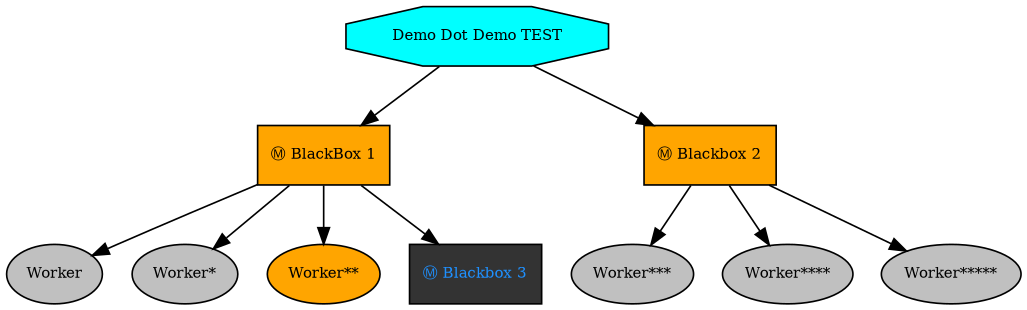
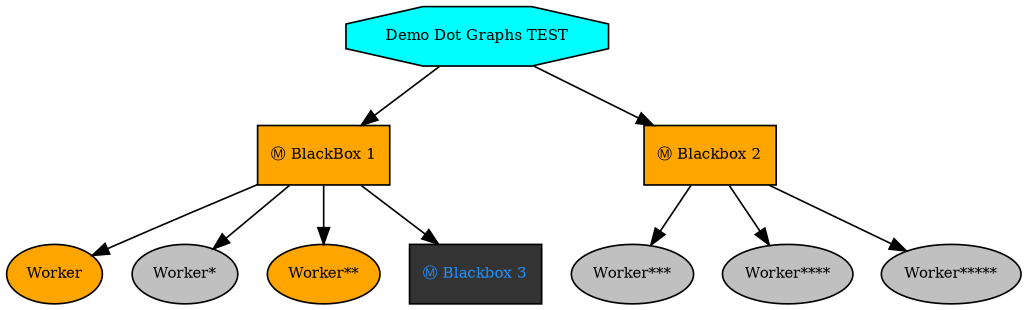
node "Demo Dot Demo TEST": label "Demo Dot Demo TEST" -> "Demo Dot Graphs TEST"
node "Worker": fillcolor gray -> orange
